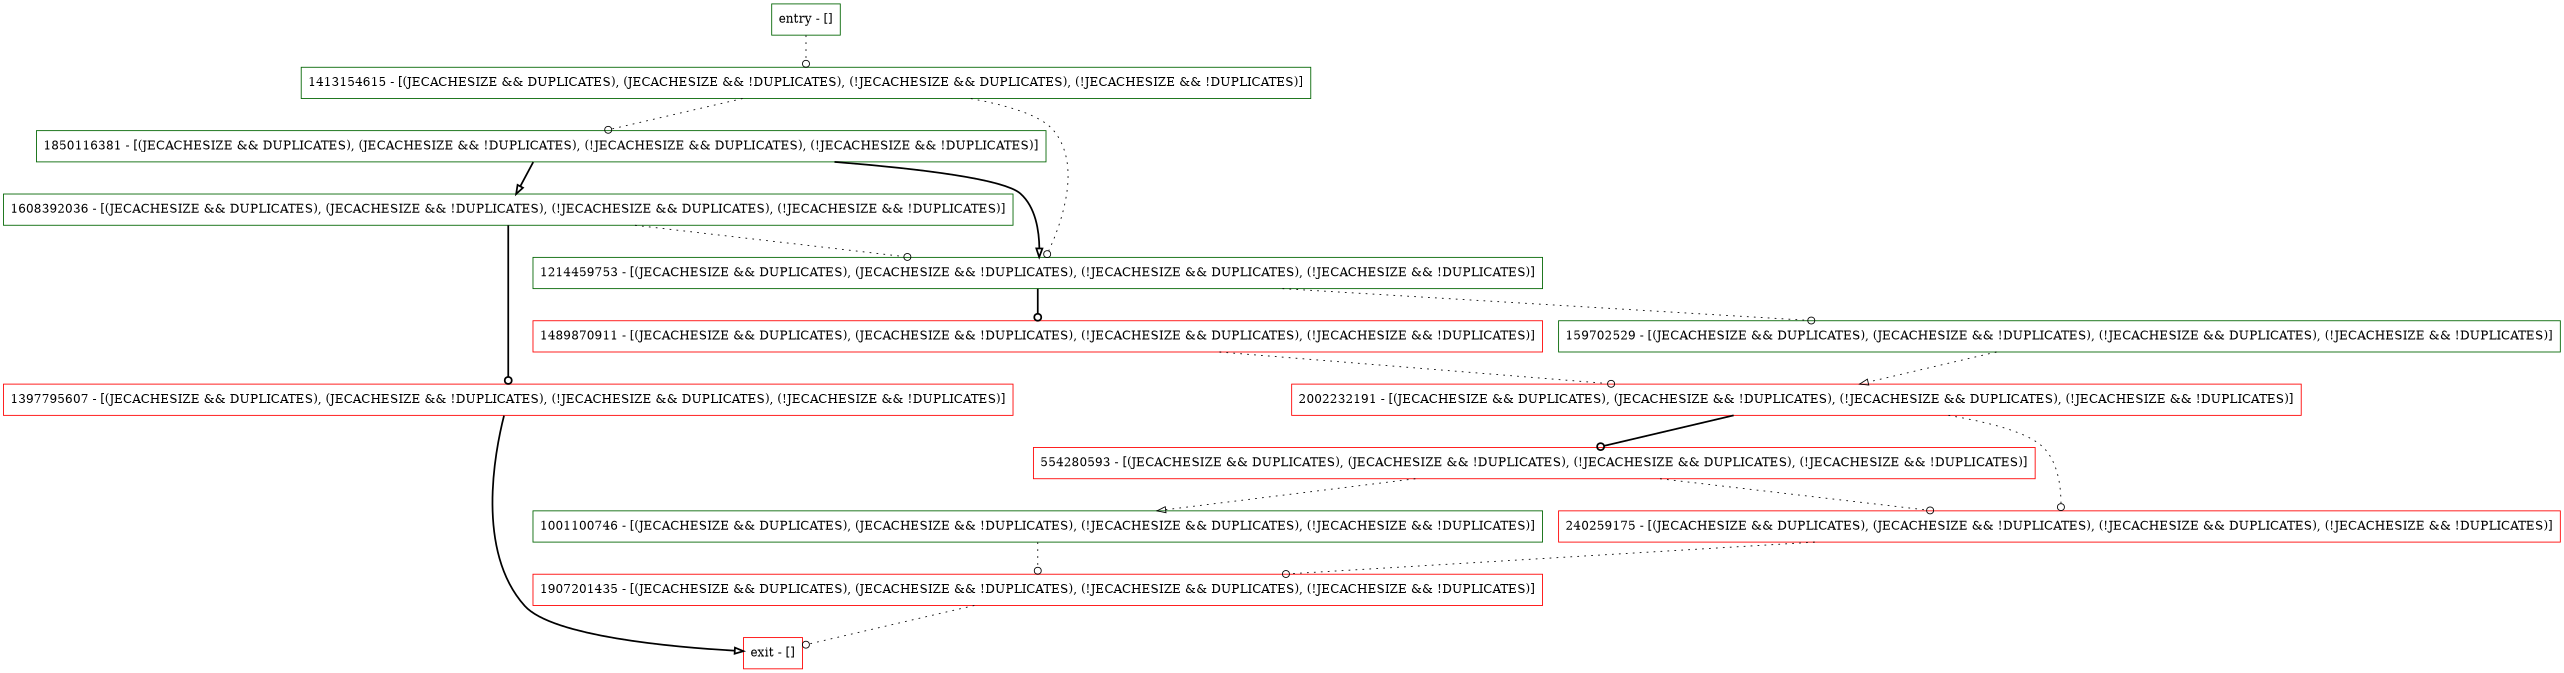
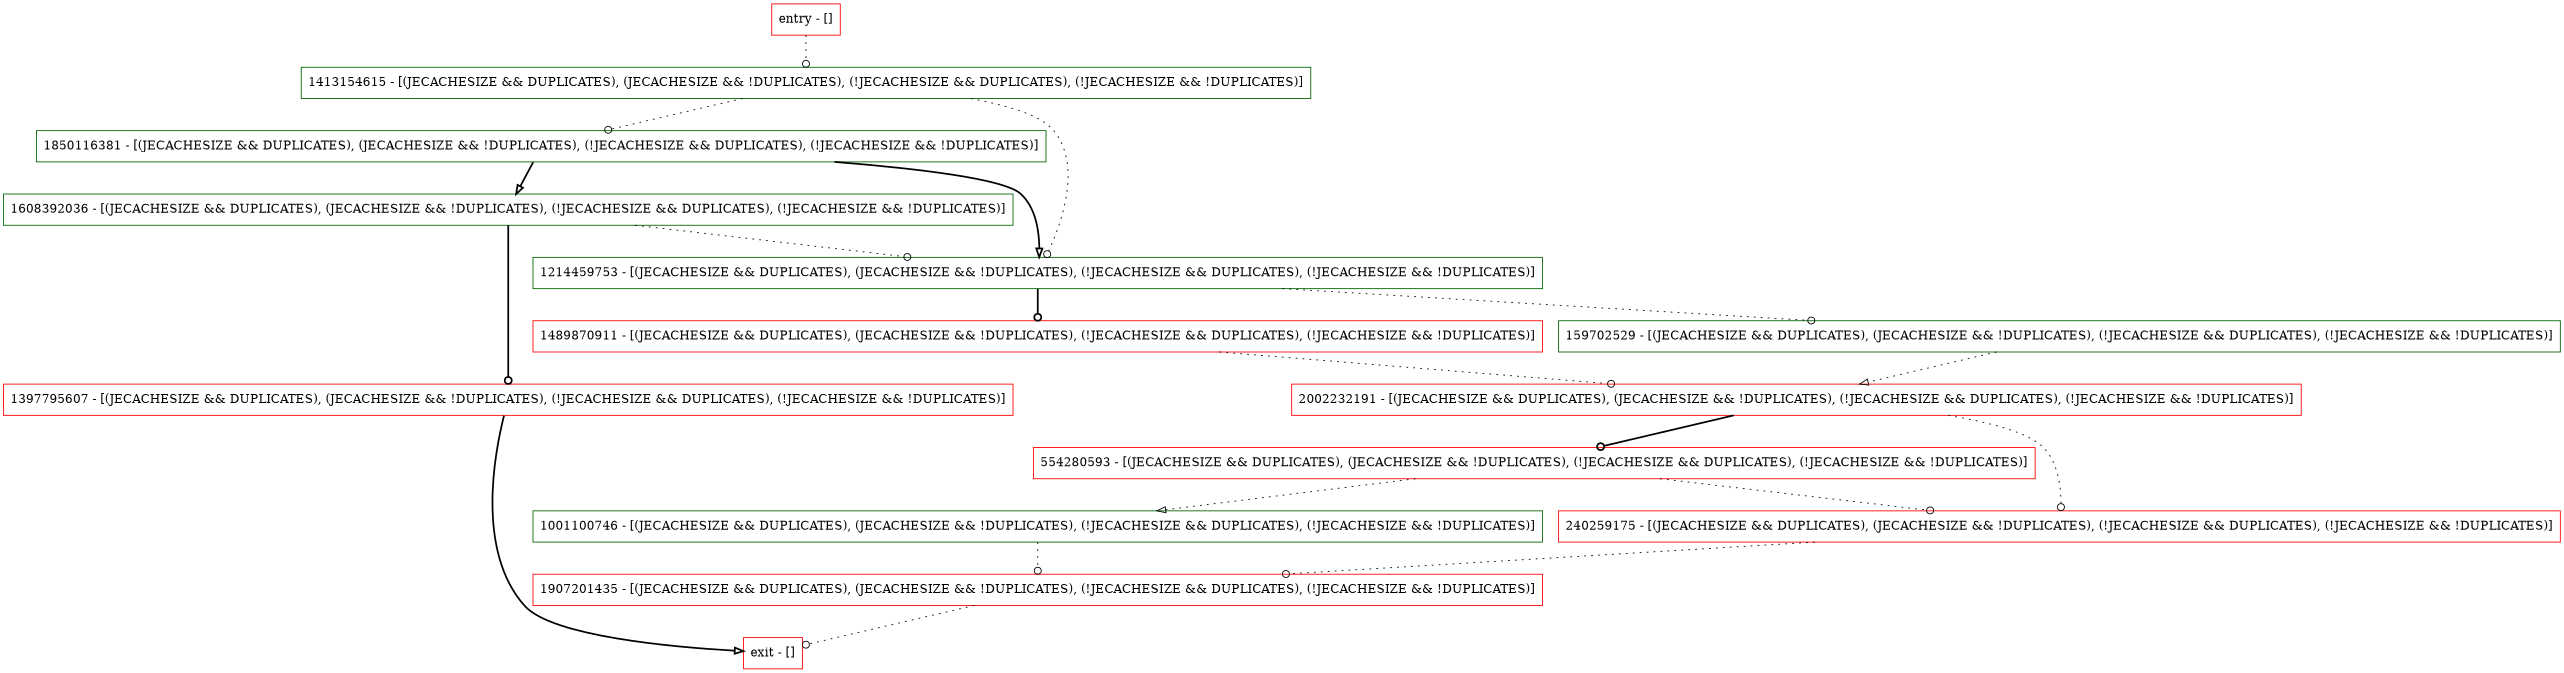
node "entry - []": color darkgreen -> red
